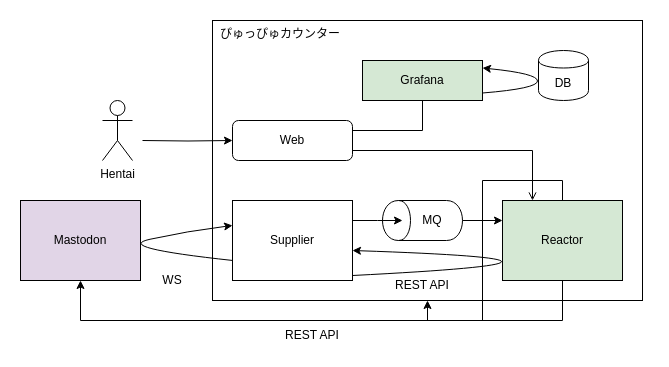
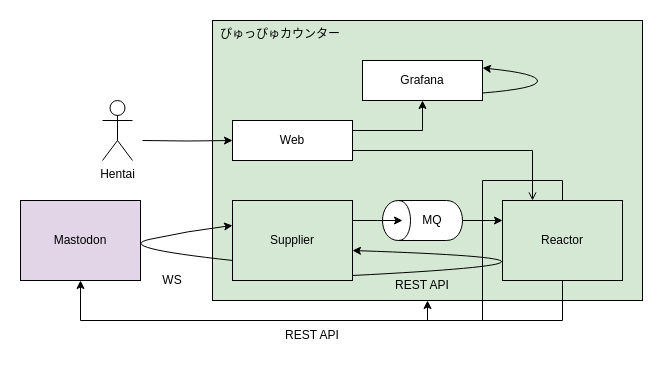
node "DB": removed
node "Grafana": fillcolor #d5e8d4 -> #ffffff
edge "Grafana" -- "Web": arrowhead none -> classic
node "Web": shape rounded rectangle -> rectangle
node "ぴゅっぴゅカウンター": fillcolor #ffffff -> #d5e8d4
node "Supplier": fillcolor #ffffff -> #d5e8d4
